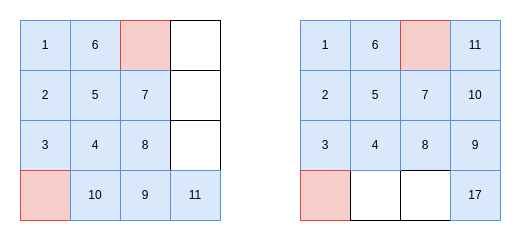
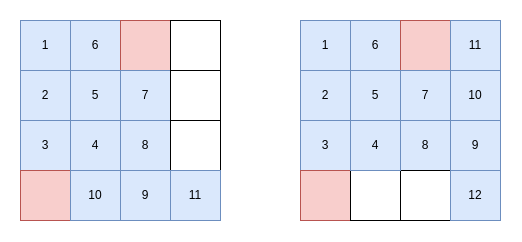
node "17": label "17" -> "12"
